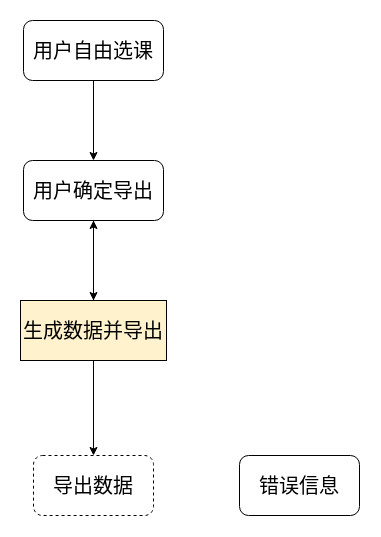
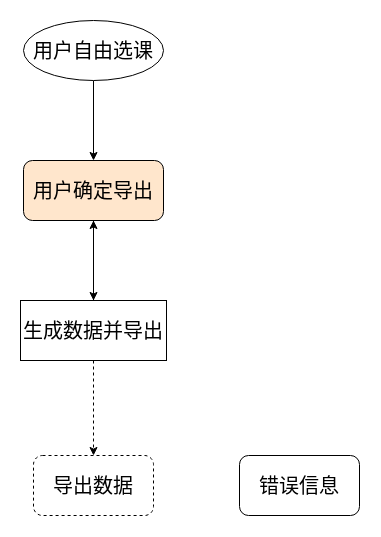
node "用户自由选课": shape rounded rectangle -> ellipse
node "用户确定导出": fillcolor #ffffff -> #ffe6cc
node "生成数据并导出": fillcolor #fff2cc -> #ffffff
edge "生成数据并导出" -> "导出数据": style solid -> dashed
